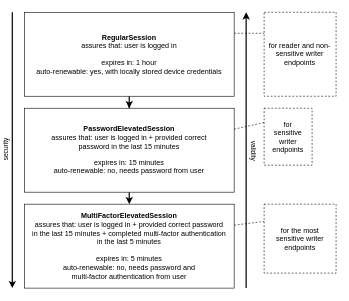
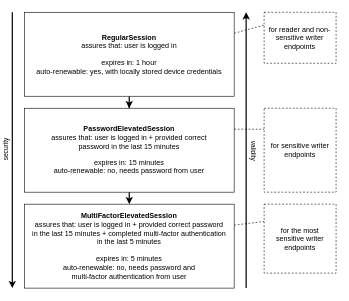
node "for reader and non-sensitive writer endpoints": size 72x84 -> 72x51
node "for sensitive writer endpoints": size 48x57 -> 72x84
